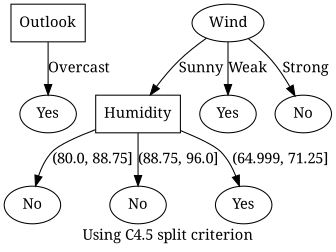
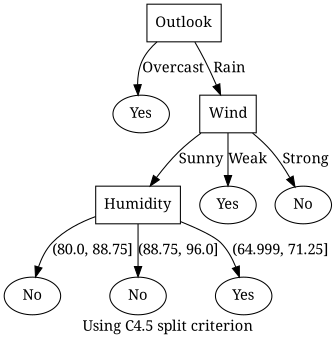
node "Wind": shape ellipse -> box
edge "Outlook" -> "Wind": added, label "Rain"
